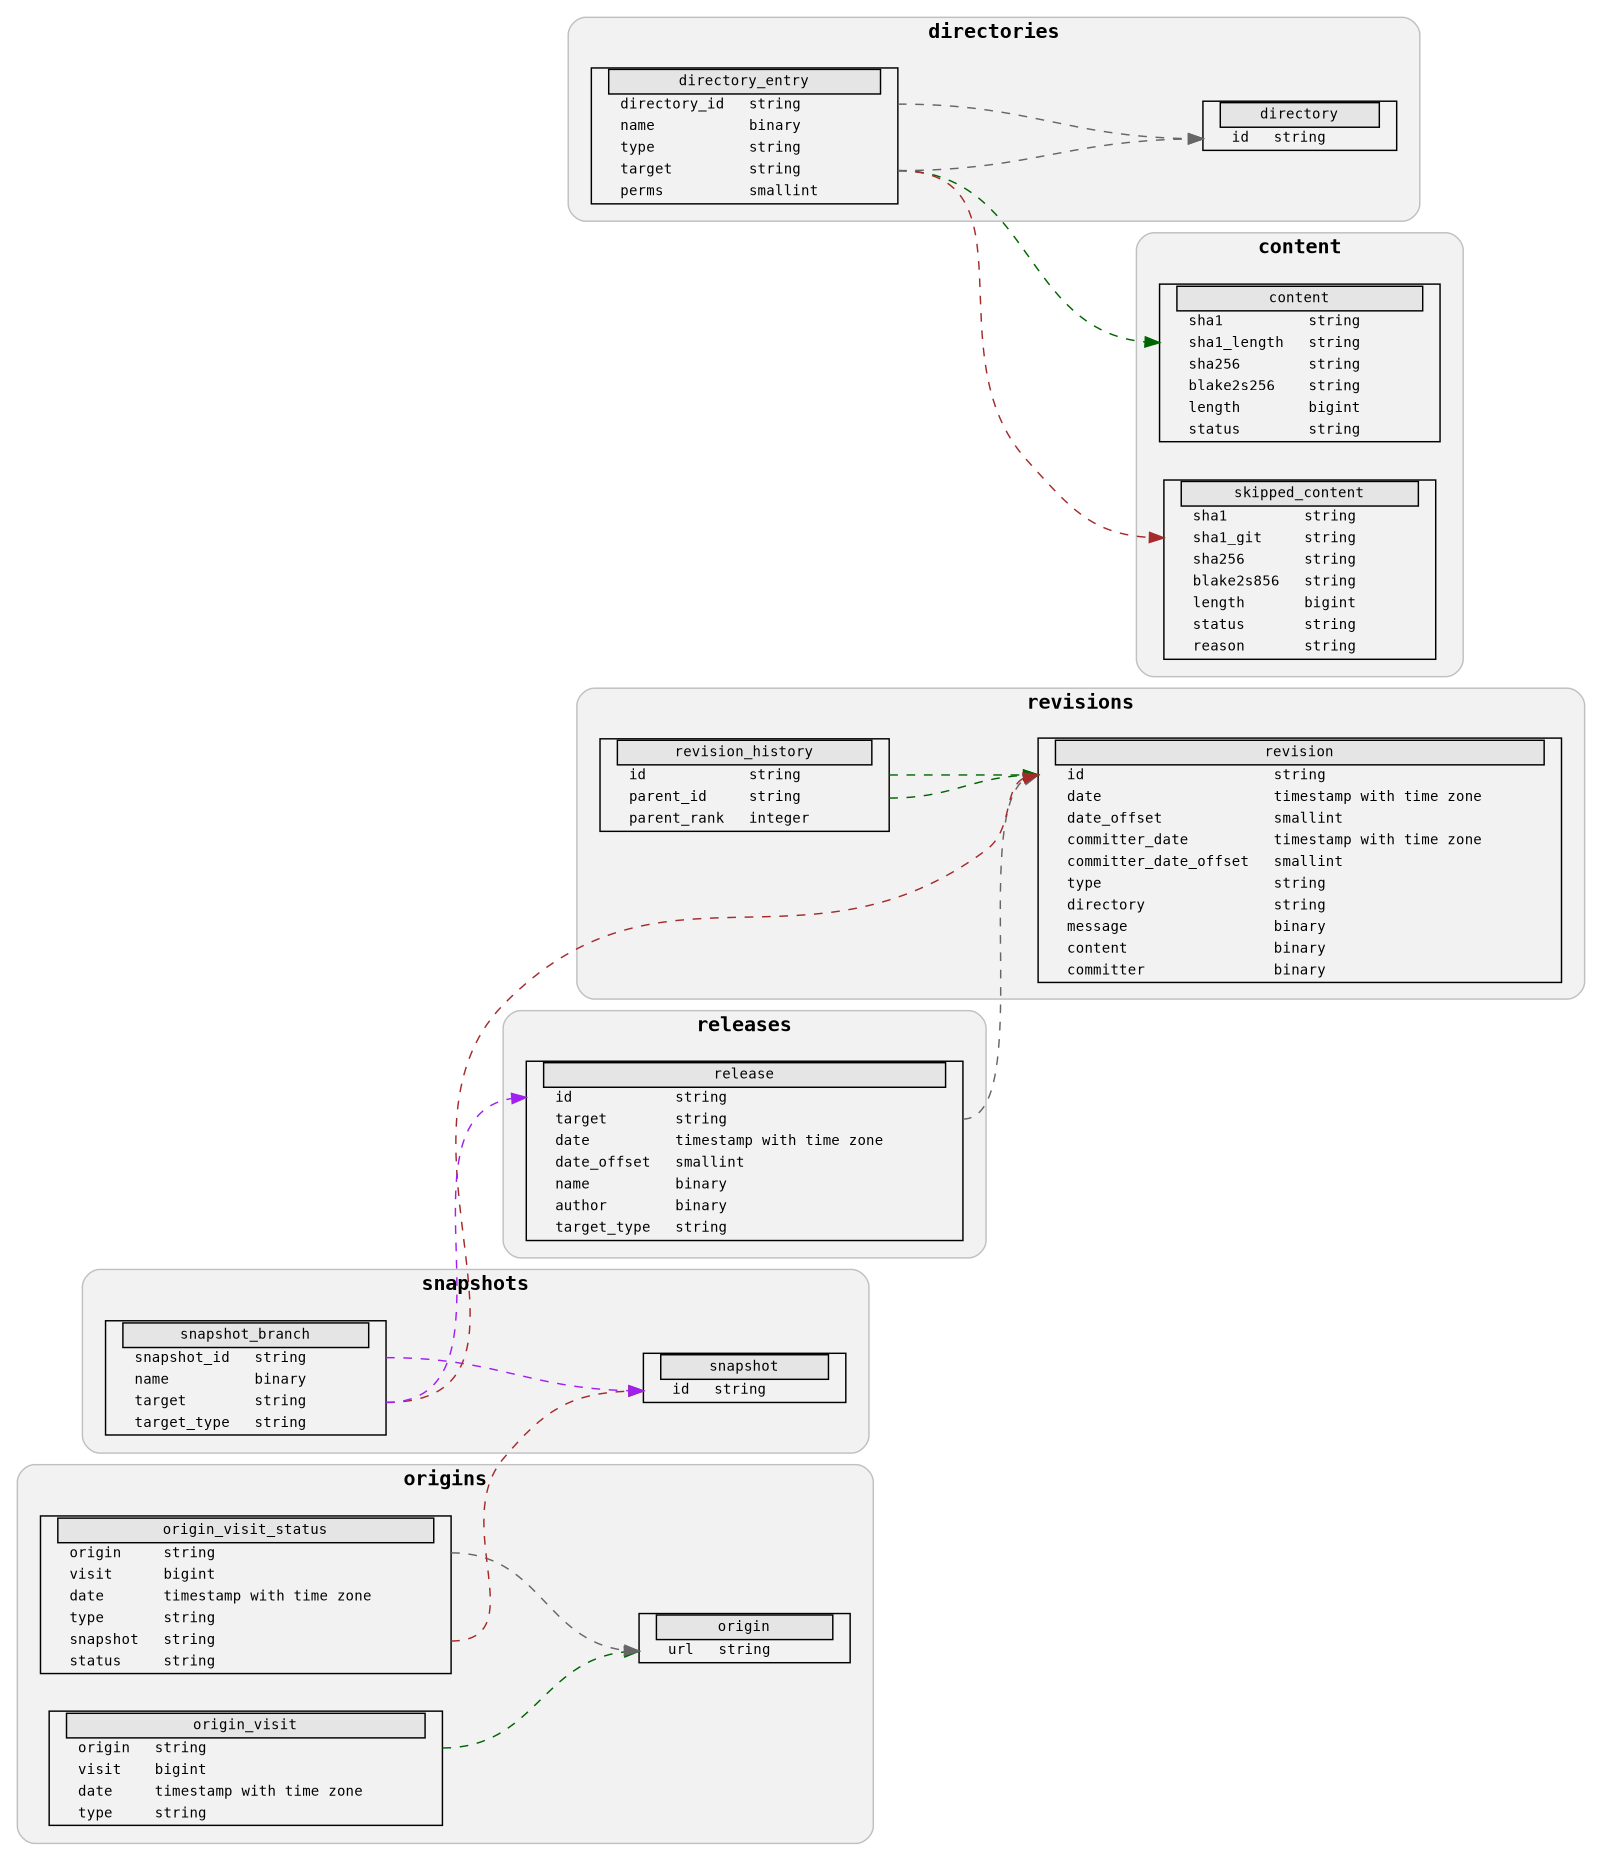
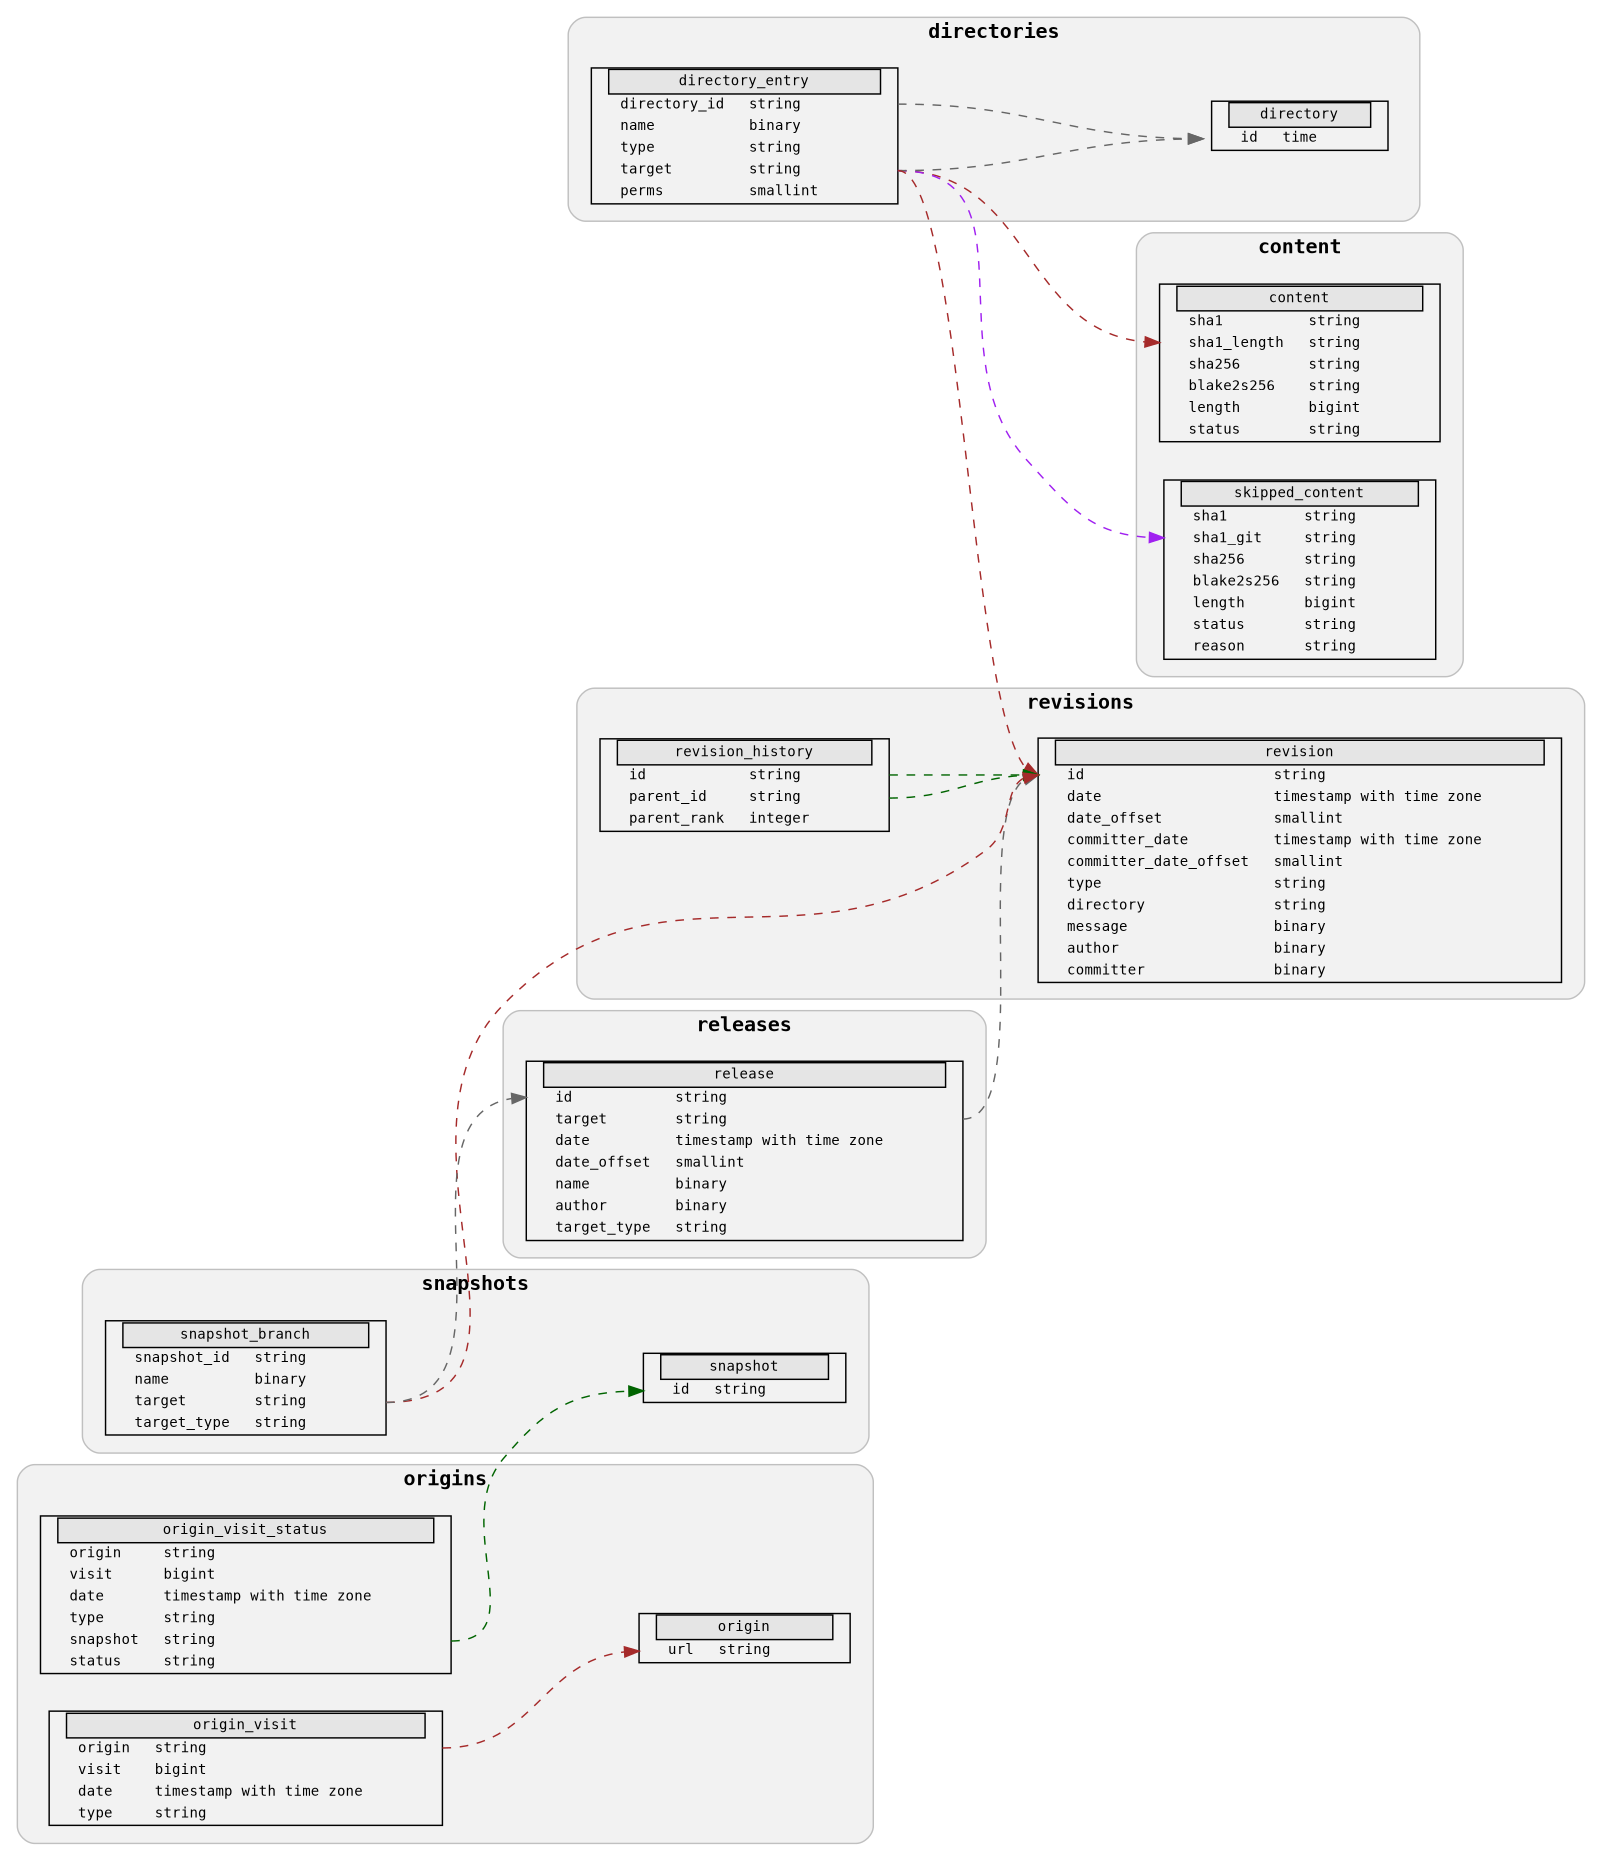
node "directory": text "string" -> "time"
edge "directory_entry" -> "content": color darkgreen -> brown
edge "directory_entry" -> "skipped_content": color brown -> purple
edge "directory_entry" -> "revision": added
node "skipped_content": text "blake2s856" -> "blake2s256"
node "revision": text "content" -> "author"
edge "snapshot_branch" -> "release": color purple -> gray40
edge "snapshot_branch" -> "snapshot": removed
edge "origin_visit_status" -> "snapshot": color brown -> darkgreen
edge "origin_visit_status" -> "origin": removed
edge "origin_visit" -> "origin": color darkgreen -> brown
